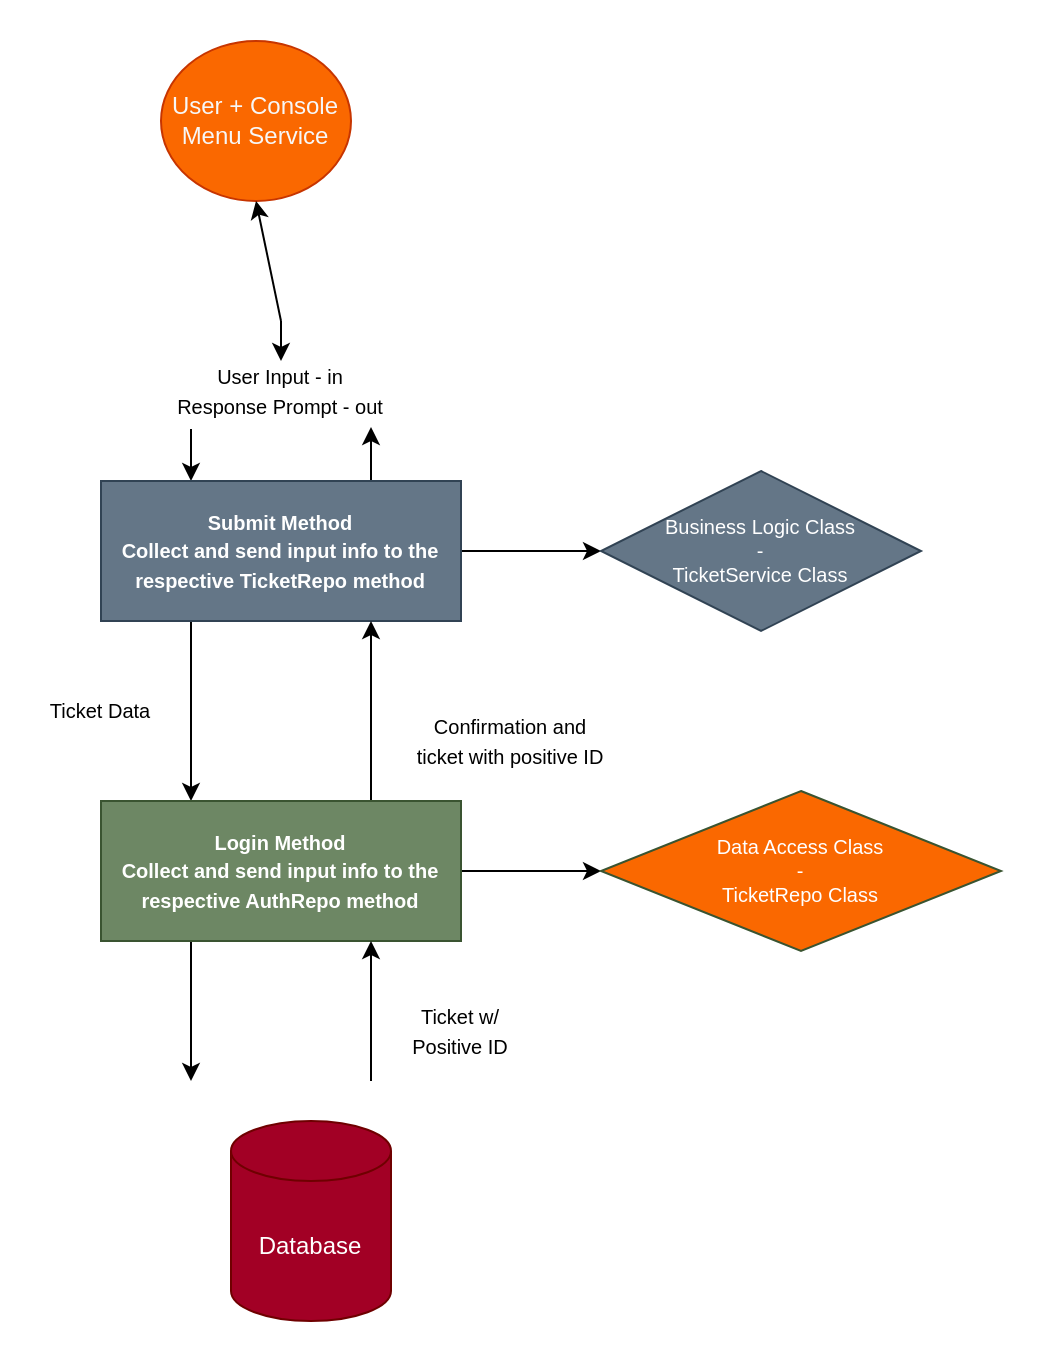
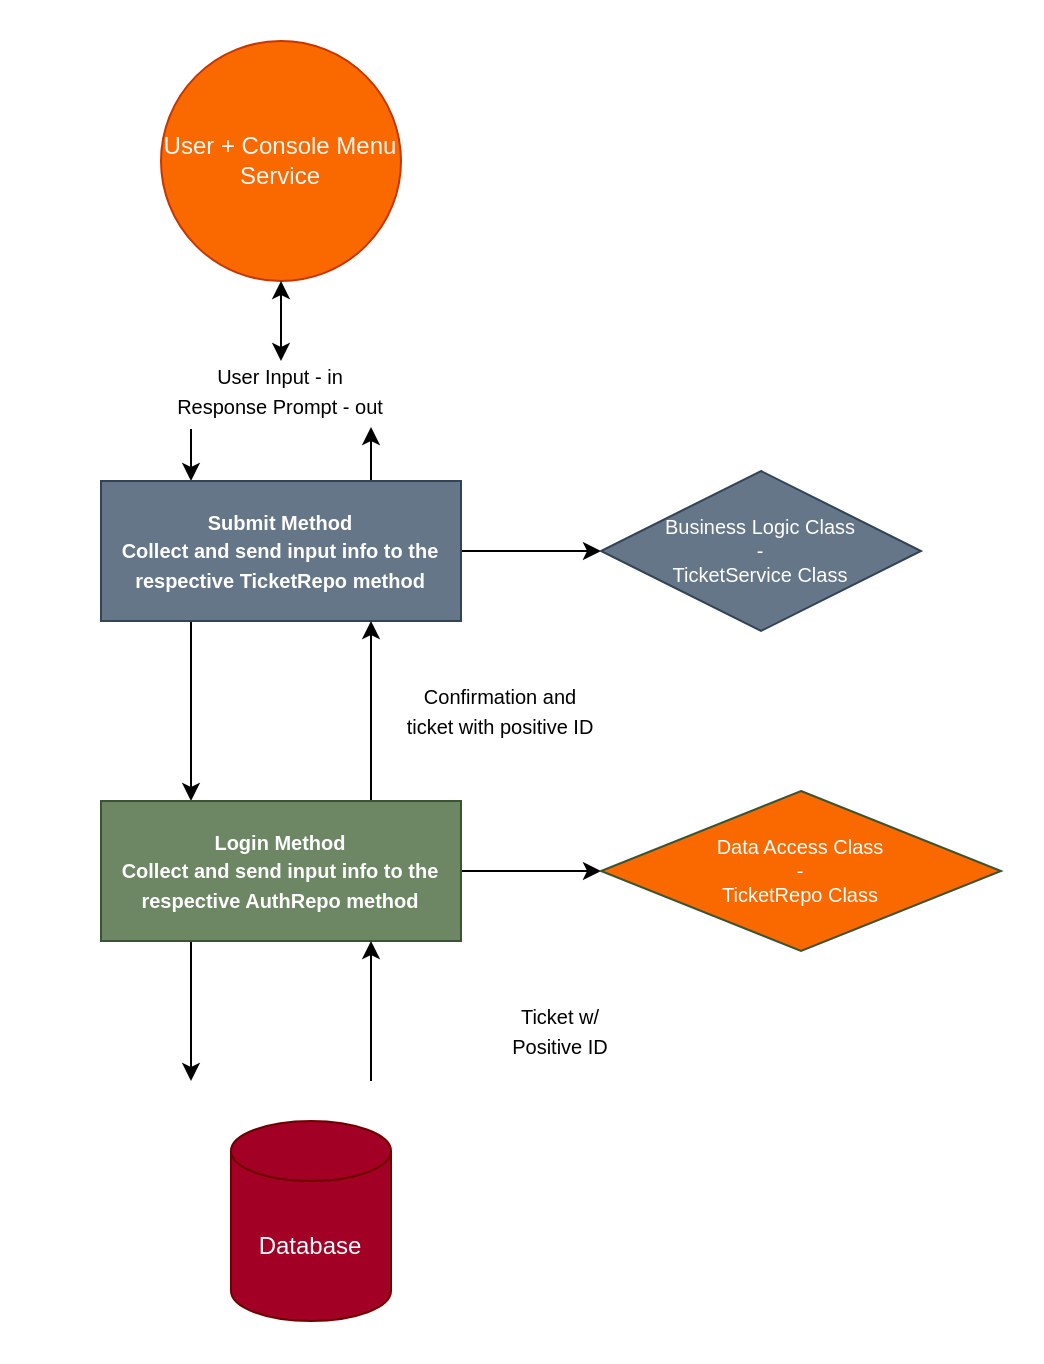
node "User + Console Menu Service": size 190x160 -> 240x240
node "Ticket Data": removed
node "Confirmation and ticket with positive ID": moved (511, 741) -> (501, 711)
node "Ticket w/ Positive ID": moved (461, 1031) -> (561, 1031)
